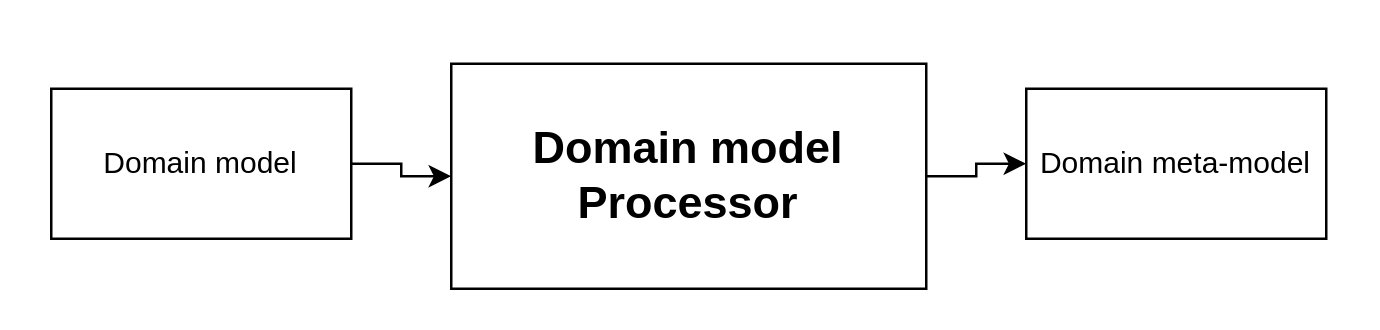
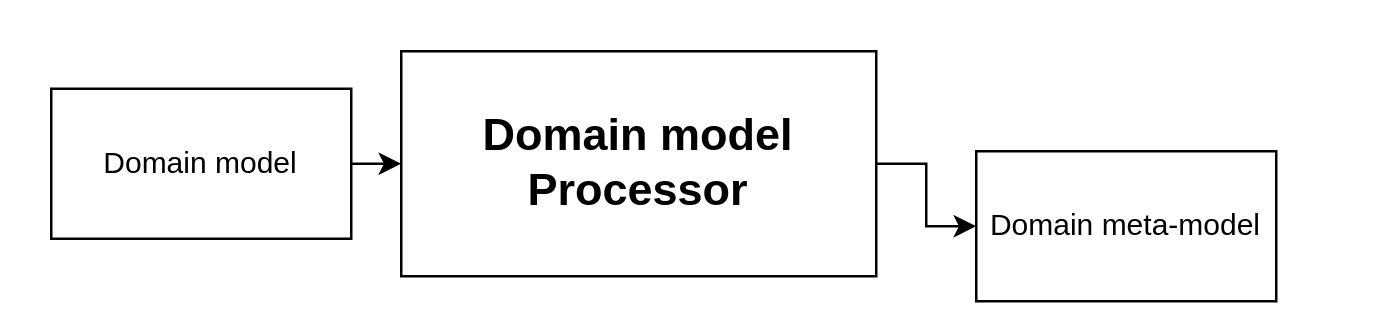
node "Domain meta-model": moved (1176, 164) -> (1126, 226)
node "Domain model Processor": moved (689, 176) -> (639, 164)
